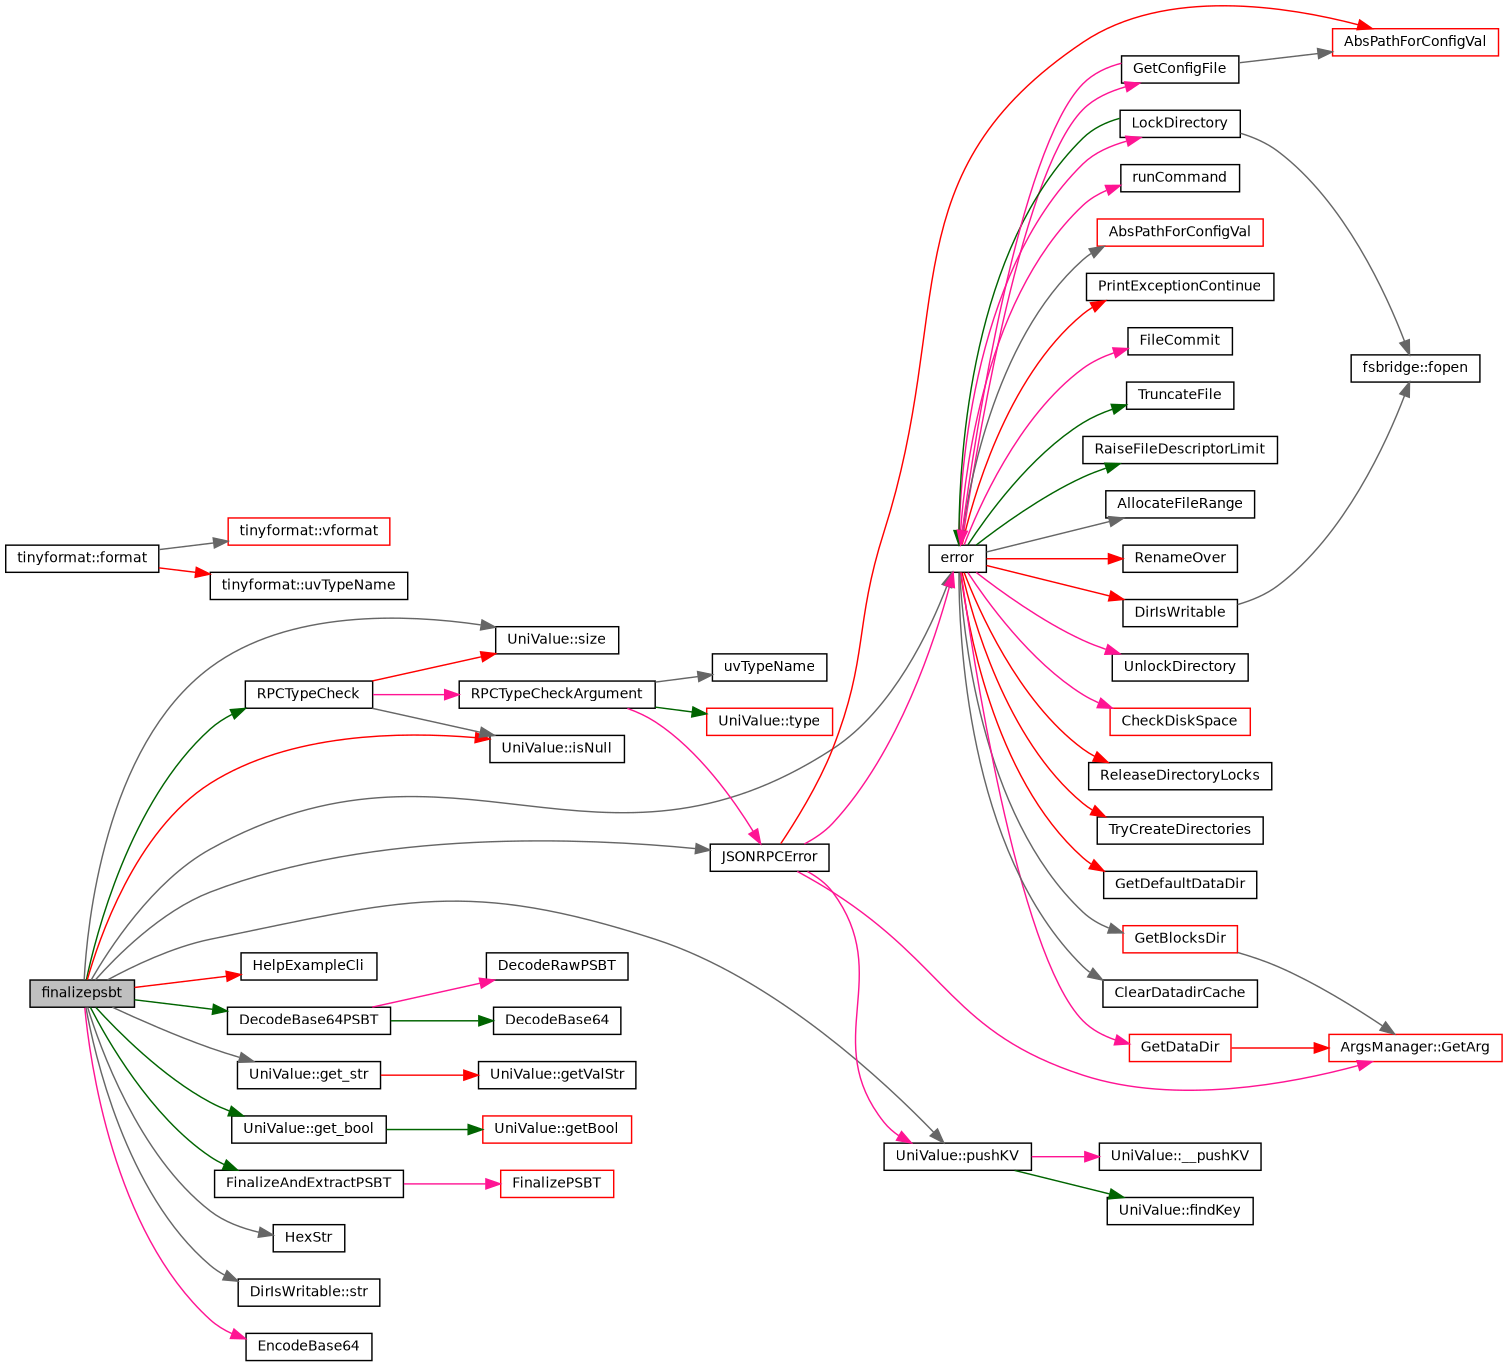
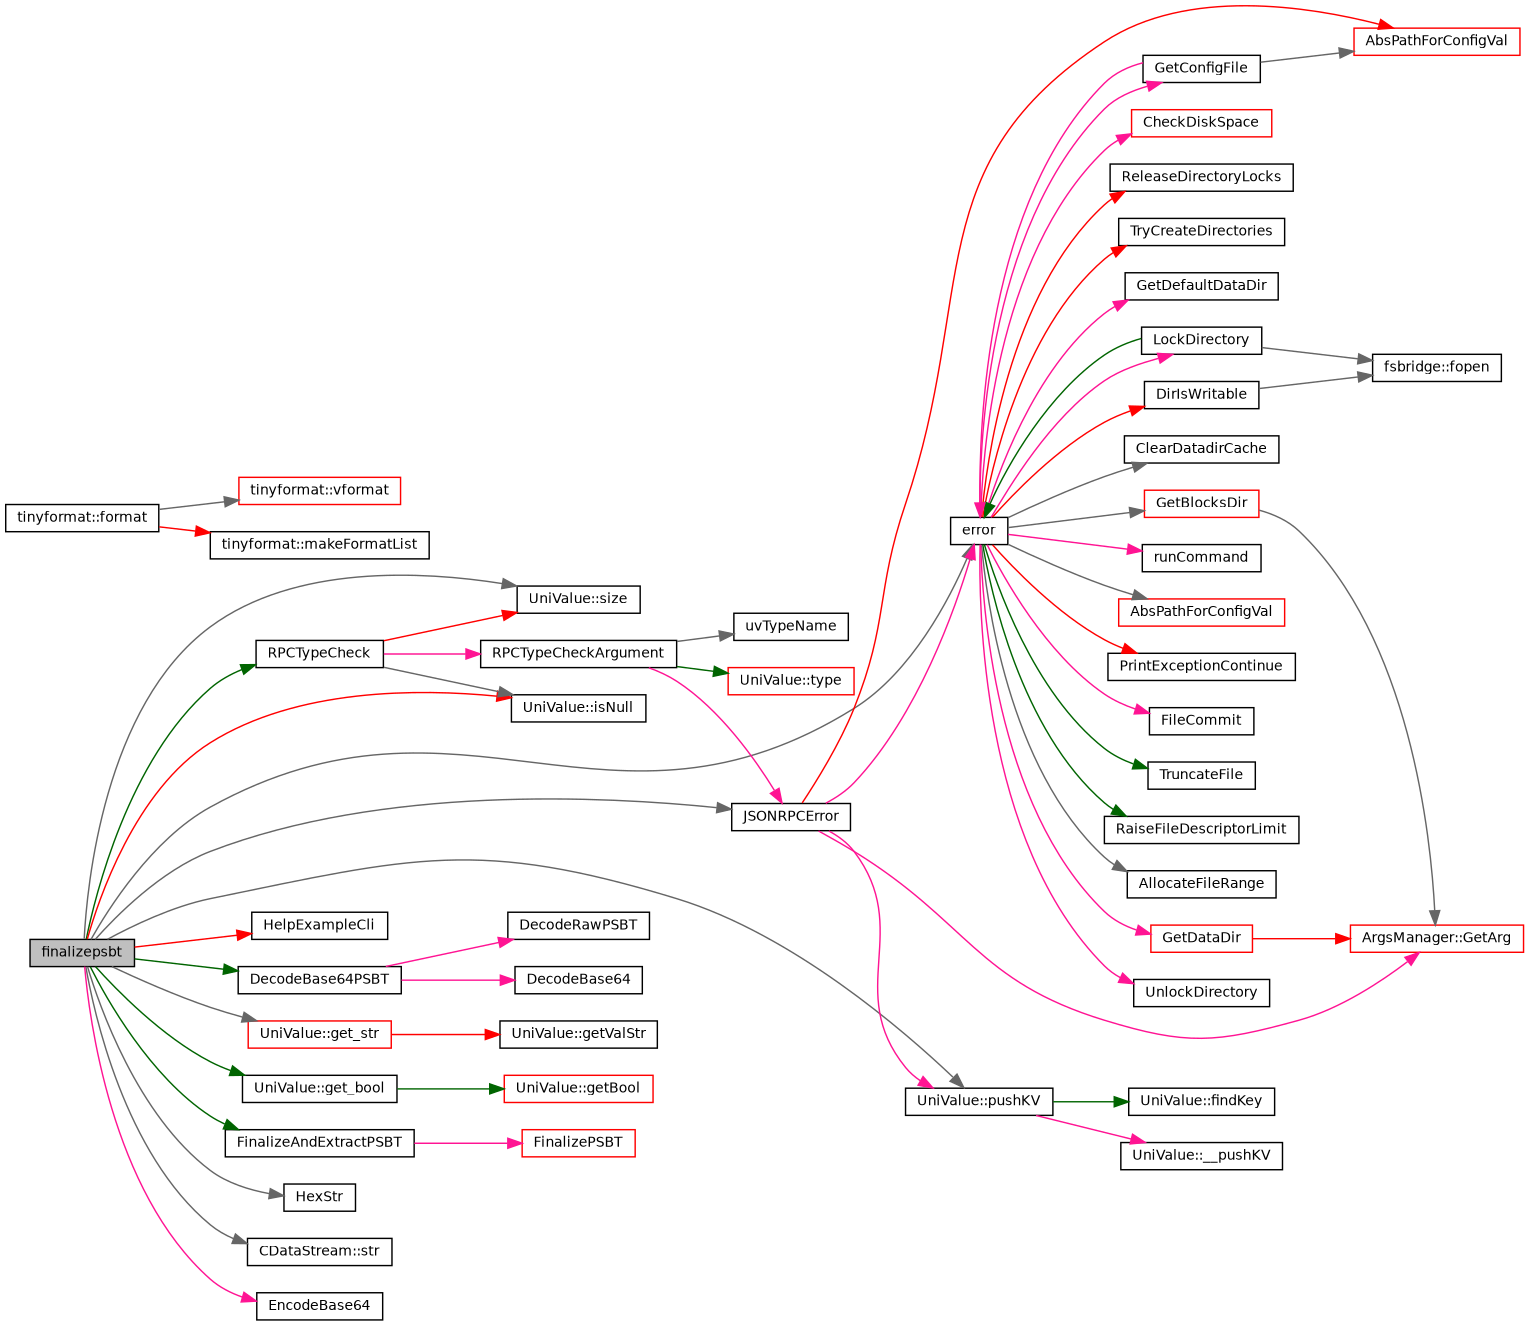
node "RenameOver": removed
node "tinyformat::uvTypeName": label "tinyformat::uvTypeName" -> "tinyformat::makeFormatList"
edge "error" -> "GetDefaultDataDir": color red -> deeppink
edge "DecodeBase64PSBT" -> "DecodeBase64": color darkgreen -> deeppink
node "UniValue::get_str": color black -> red
node "DirIsWritable::str": label "DirIsWritable::str" -> "CDataStream::str"
